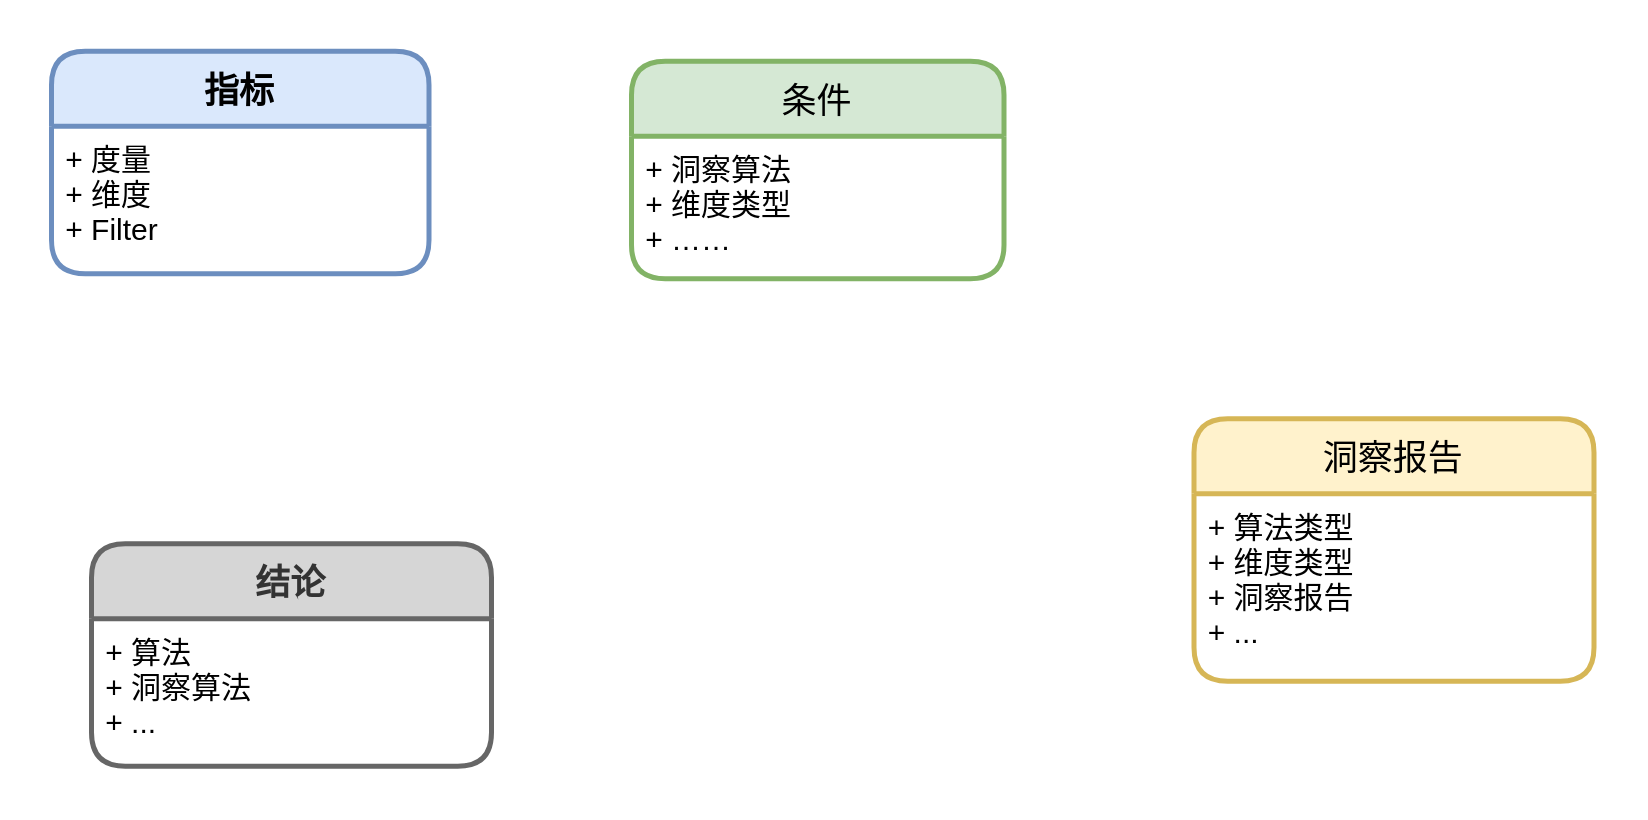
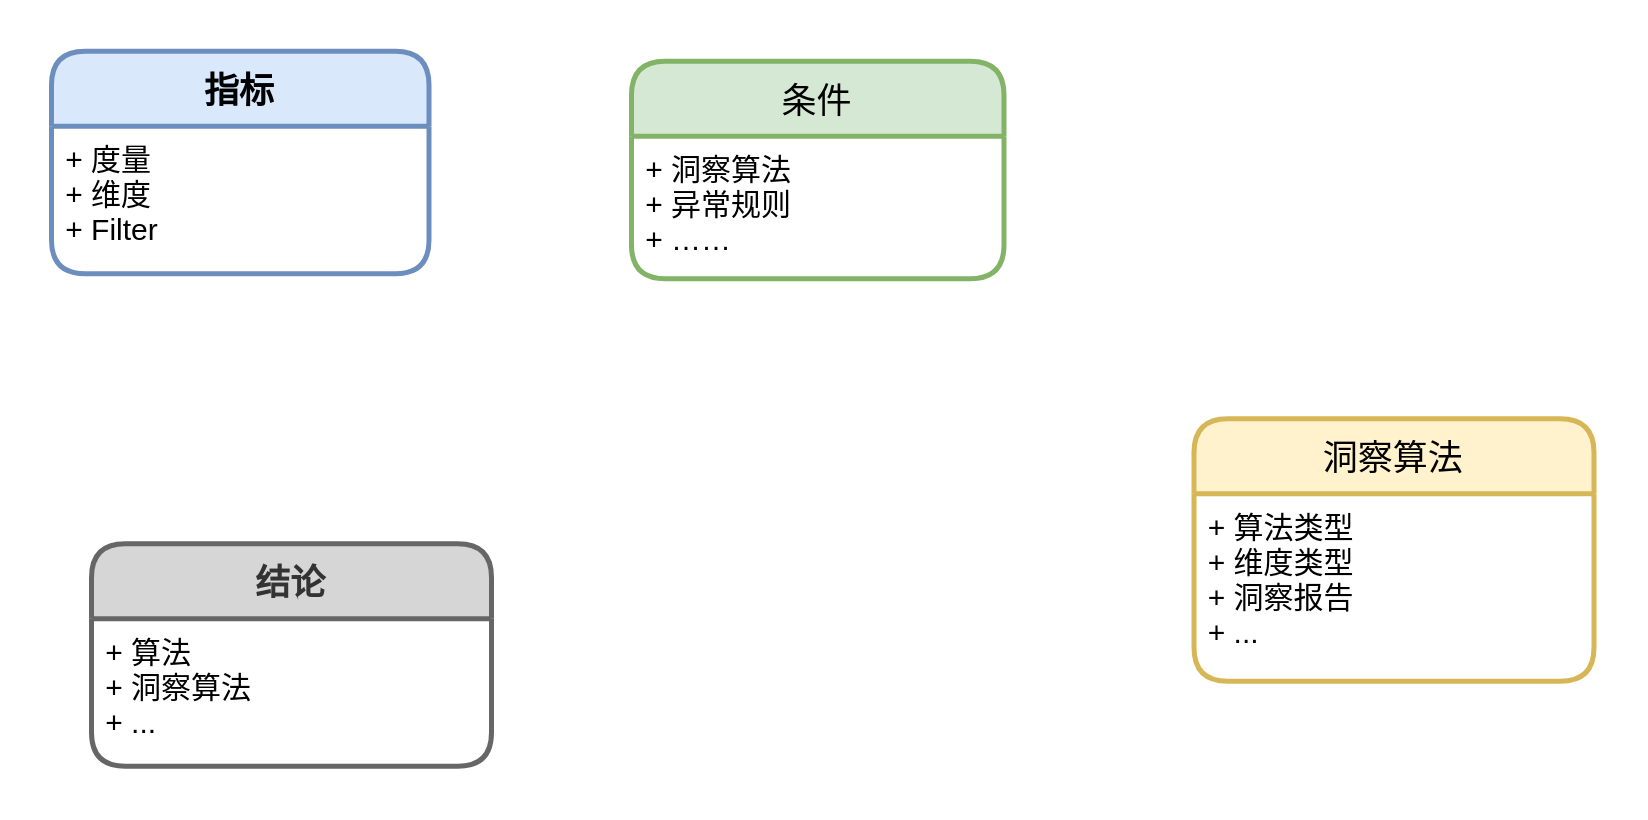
node "+ 洞察算法 + 维度类型 + ……": label "+ 洞察算法 + 维度类型 + ……" -> "+ 洞察算法 + 异常规则 + ……"
node "洞察报告": label "洞察报告" -> "洞察算法"
